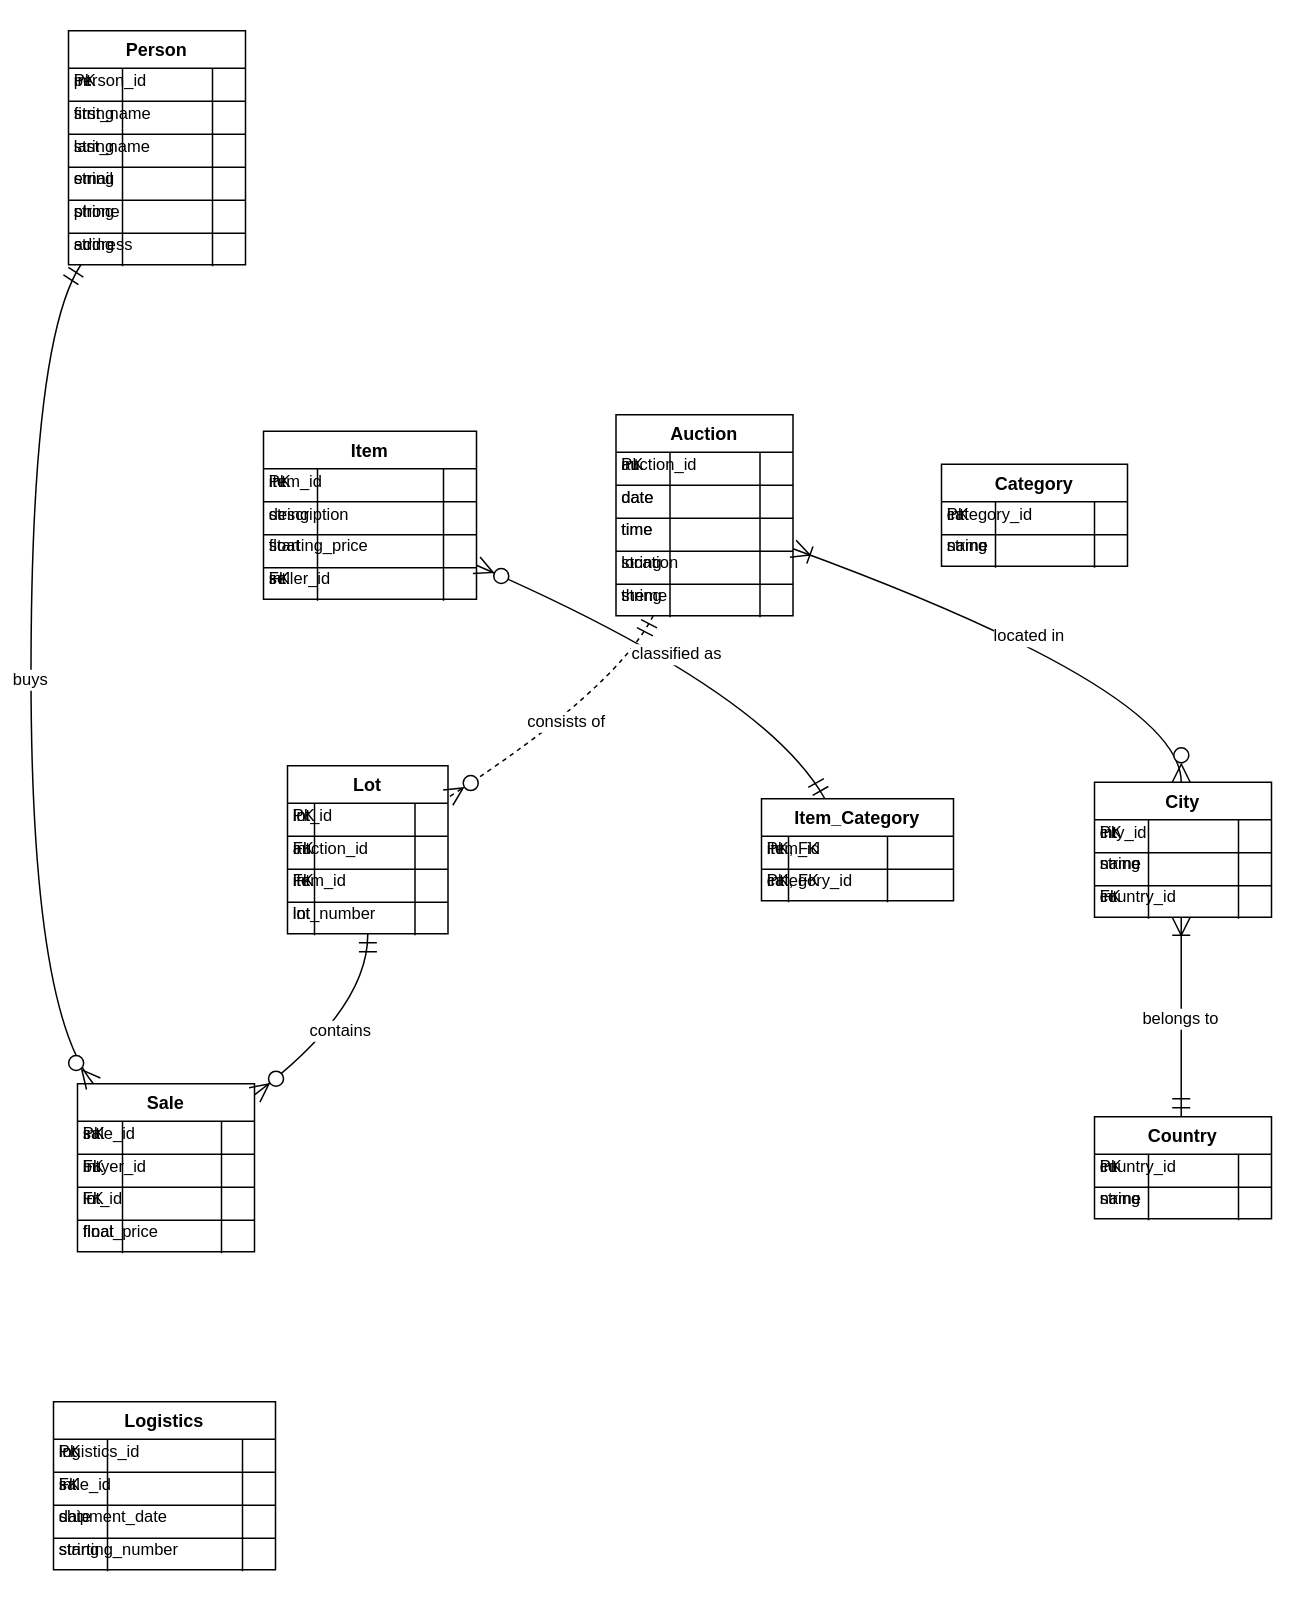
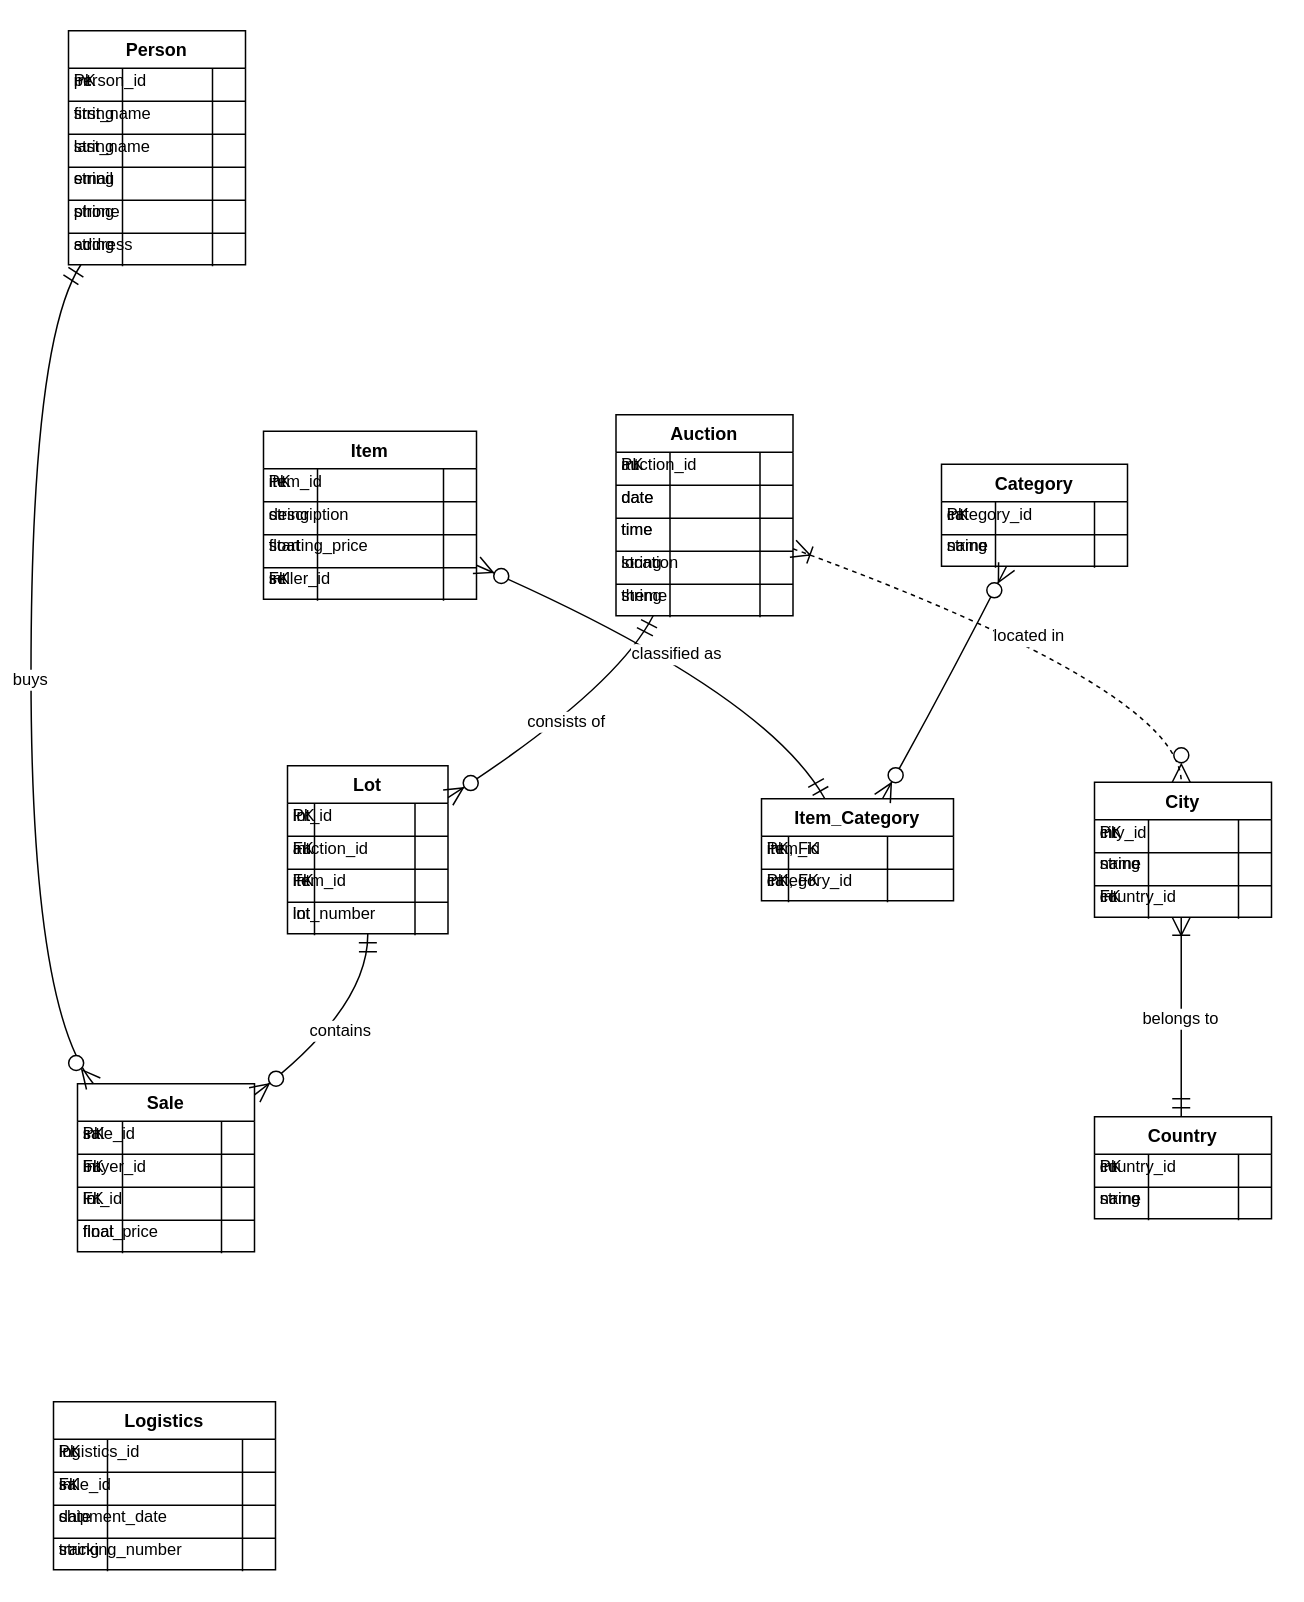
edge "Auction" -- "City": style solid -> dashed
edge "Auction" -- "Lot": style dashed -> solid
edge "Category" -- "Item_Category": added
node "starting_number": label "starting_number" -> "tracking_number"
